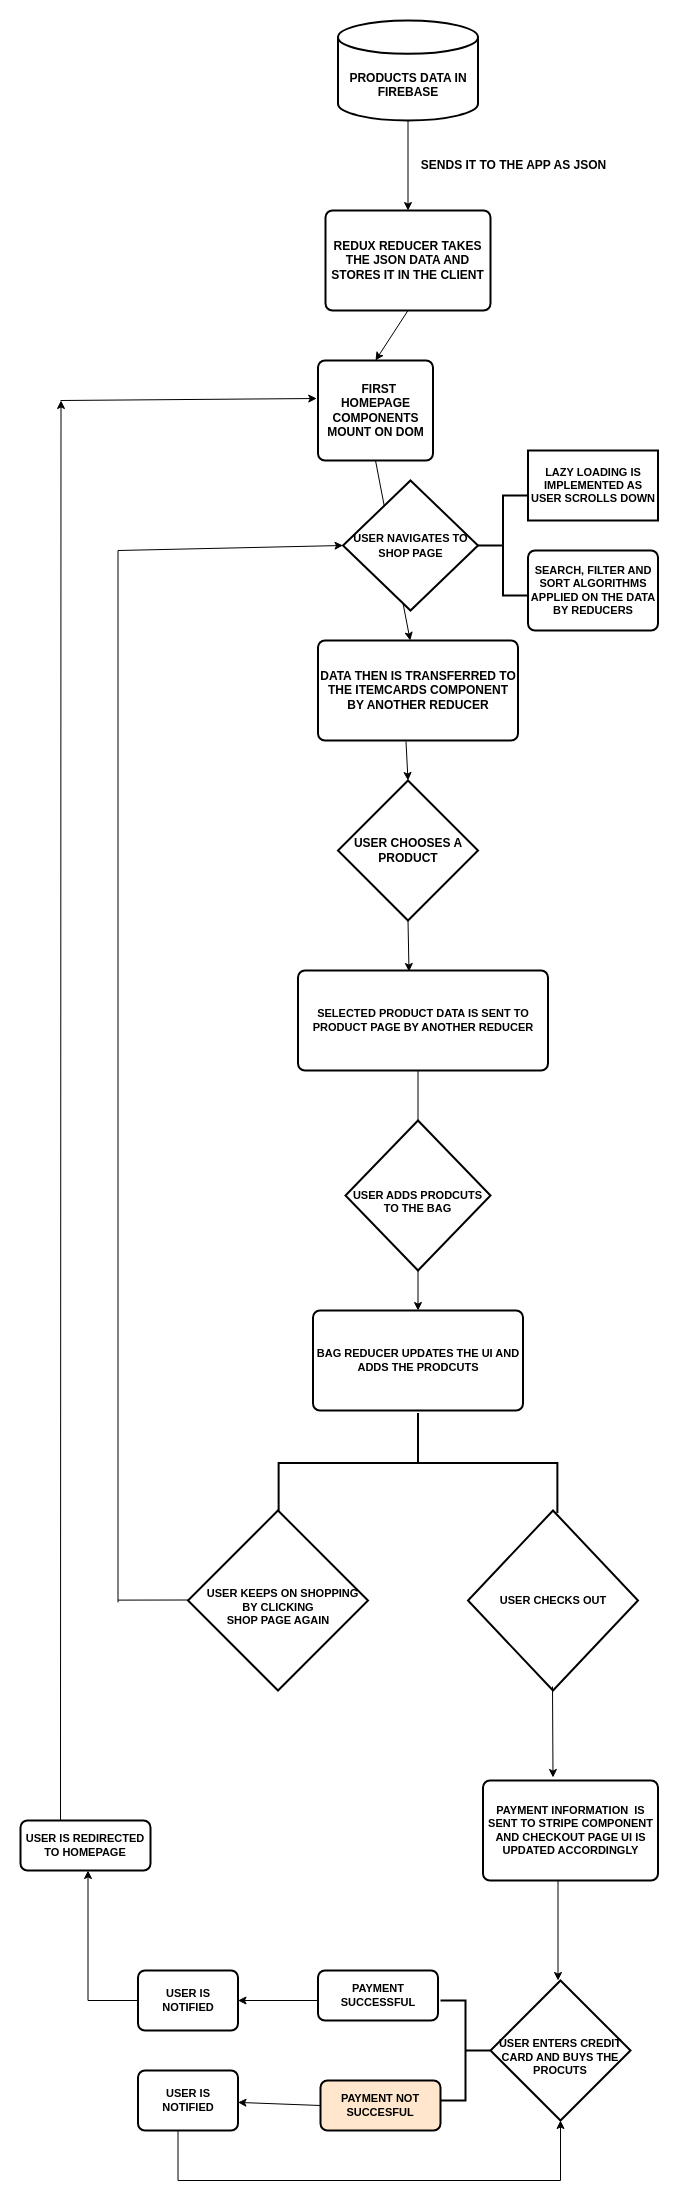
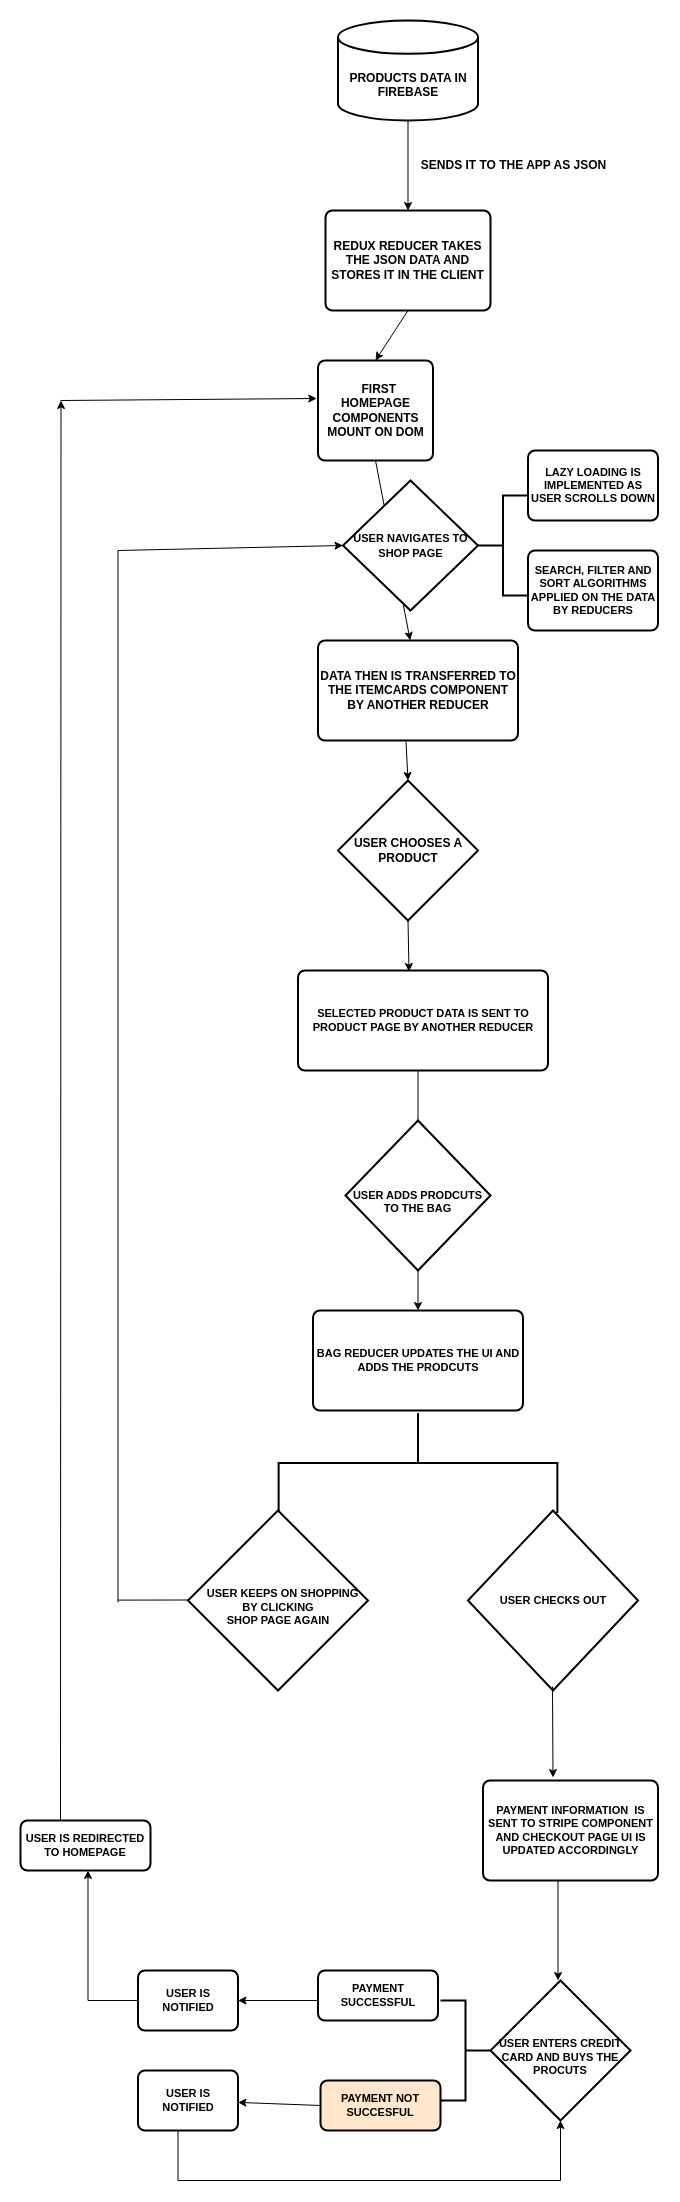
node "LAZY LOADING IS IMPLEMENTED AS USER SCROLLS DOWN": shape rectangle -> rounded rectangle
